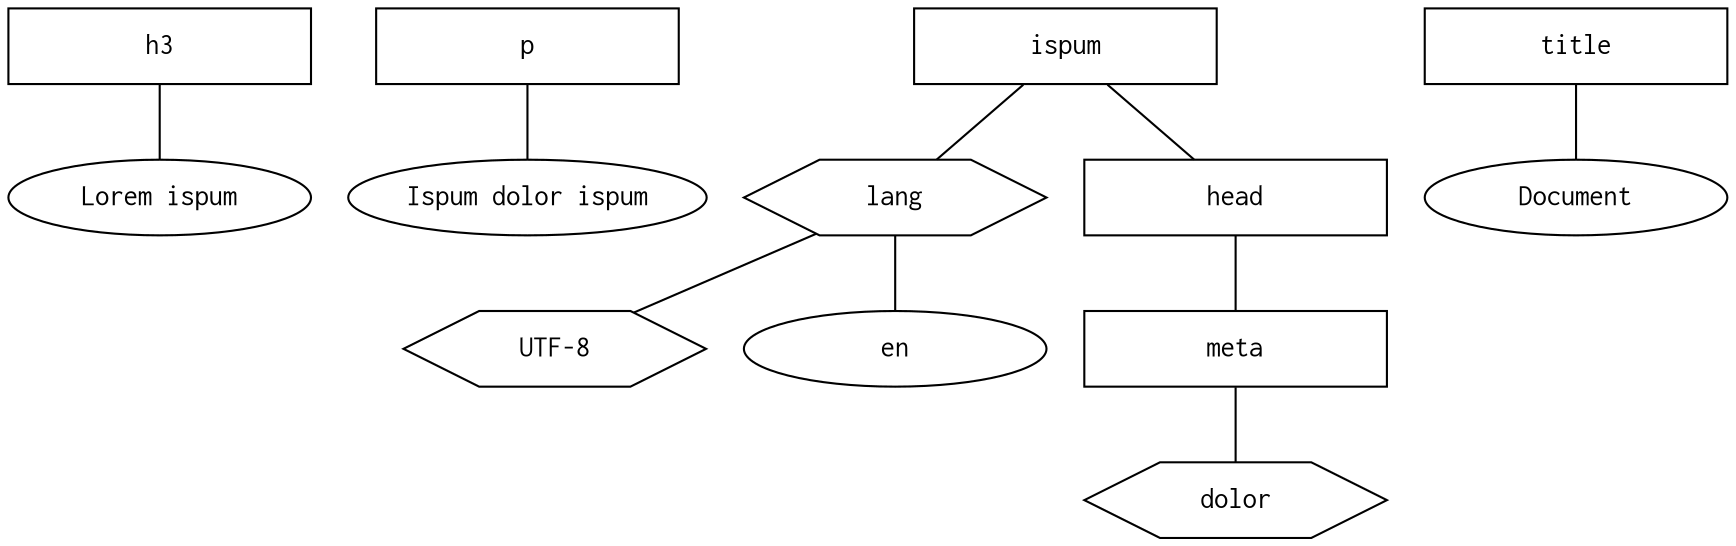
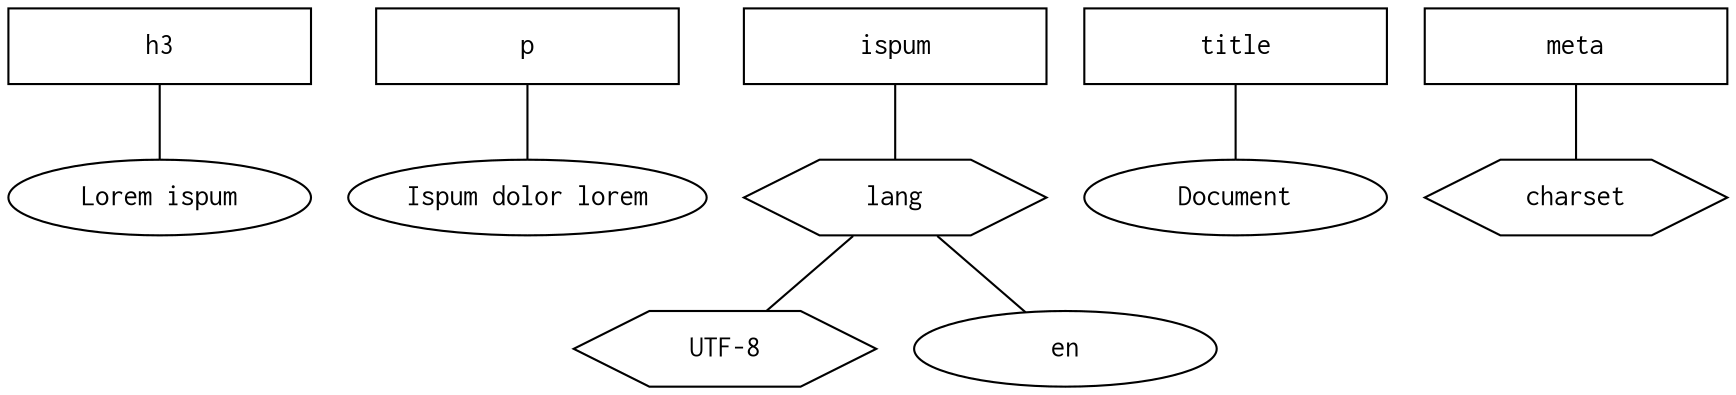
node "Ispum dolor ispum": label "Ispum dolor ispum" -> "Ispum dolor lorem"
node "head": removed
node "dolor": label "dolor" -> "charset"
